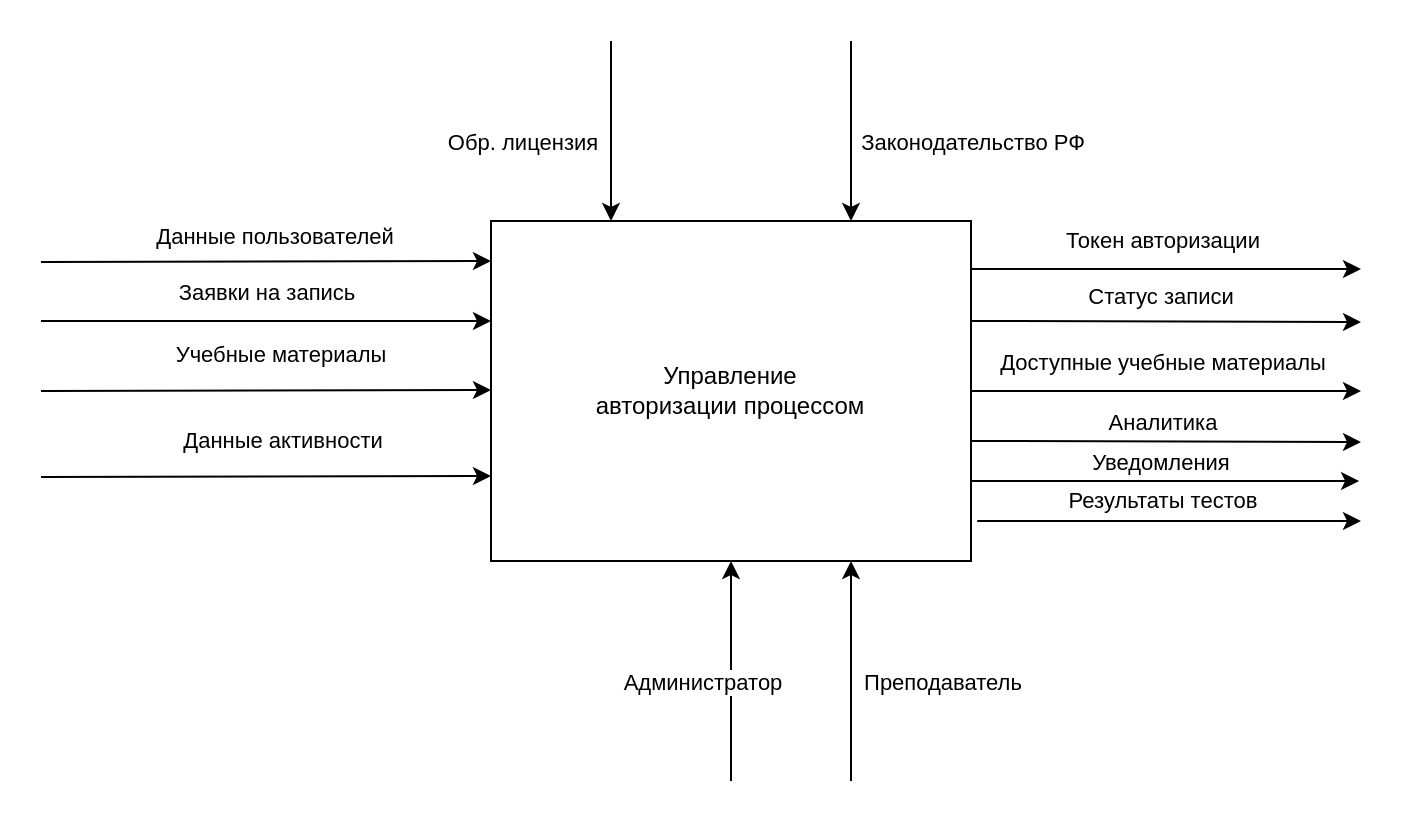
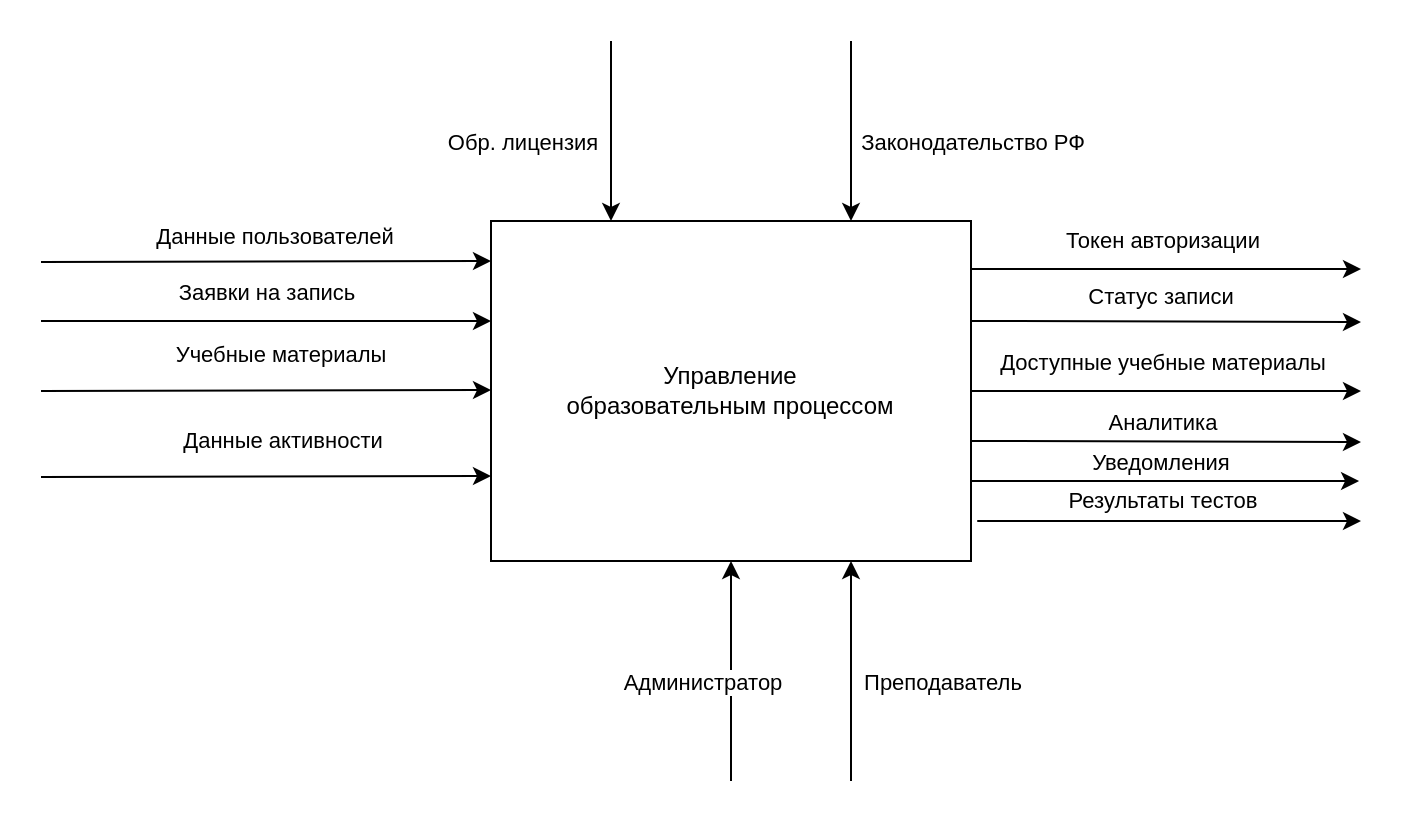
node "Управление авторизации процессом": label "Управление авторизации процессом" -> "Управление образовательным процессом"
